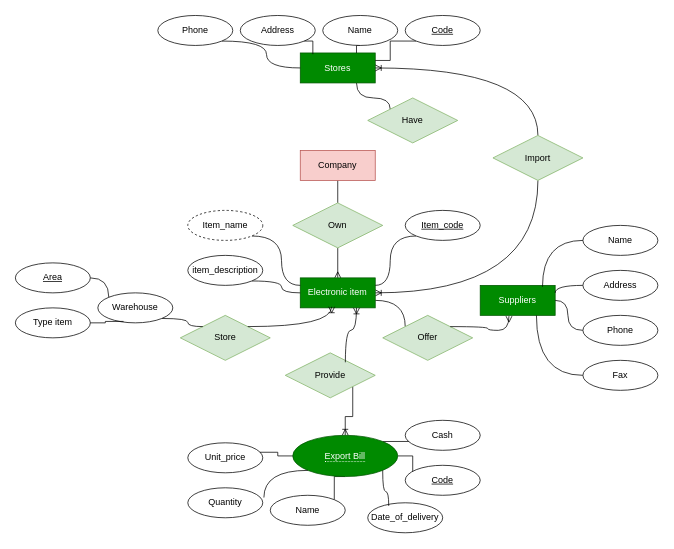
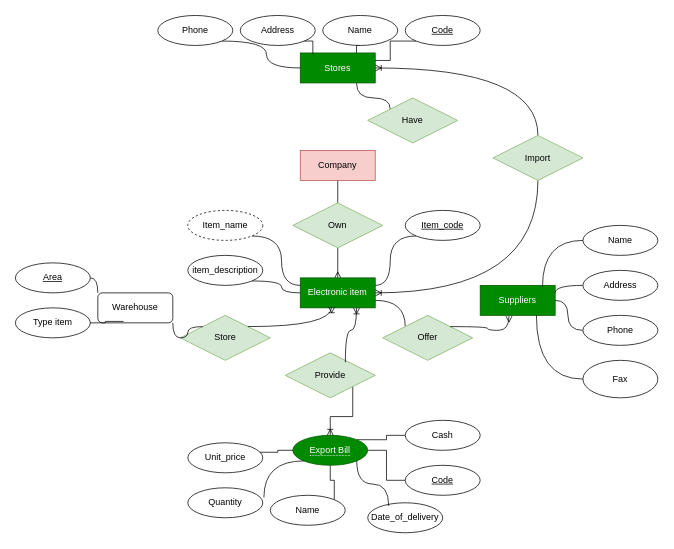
node "Warehouse": shape ellipse -> rounded rectangle
node "Fax": size 75x30 -> 75x38
node "Export Bill": size 105x41 -> 75x30
